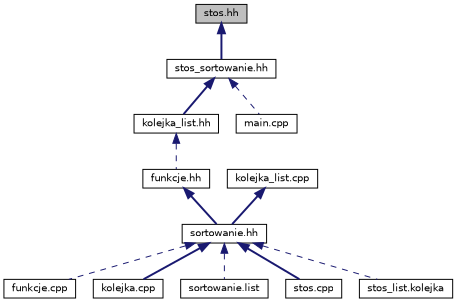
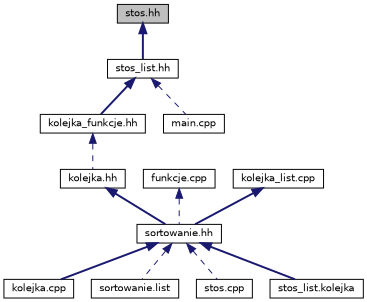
node "stos_sortowanie.hh": label "stos_sortowanie.hh" -> "stos_list.hh"
node "kolejka_list.hh": label "kolejka_list.hh" -> "kolejka_funkcje.hh"
node "funkcje.hh": label "funkcje.hh" -> "kolejka.hh"
edge "funkcje.cpp" -> "sortowanie.hh": reversed
edge "stos_list.kolejka" -> "sortowanie.hh": style dashed -> bold
edge "stos.cpp" -> "sortowanie.hh": style bold -> dashed
